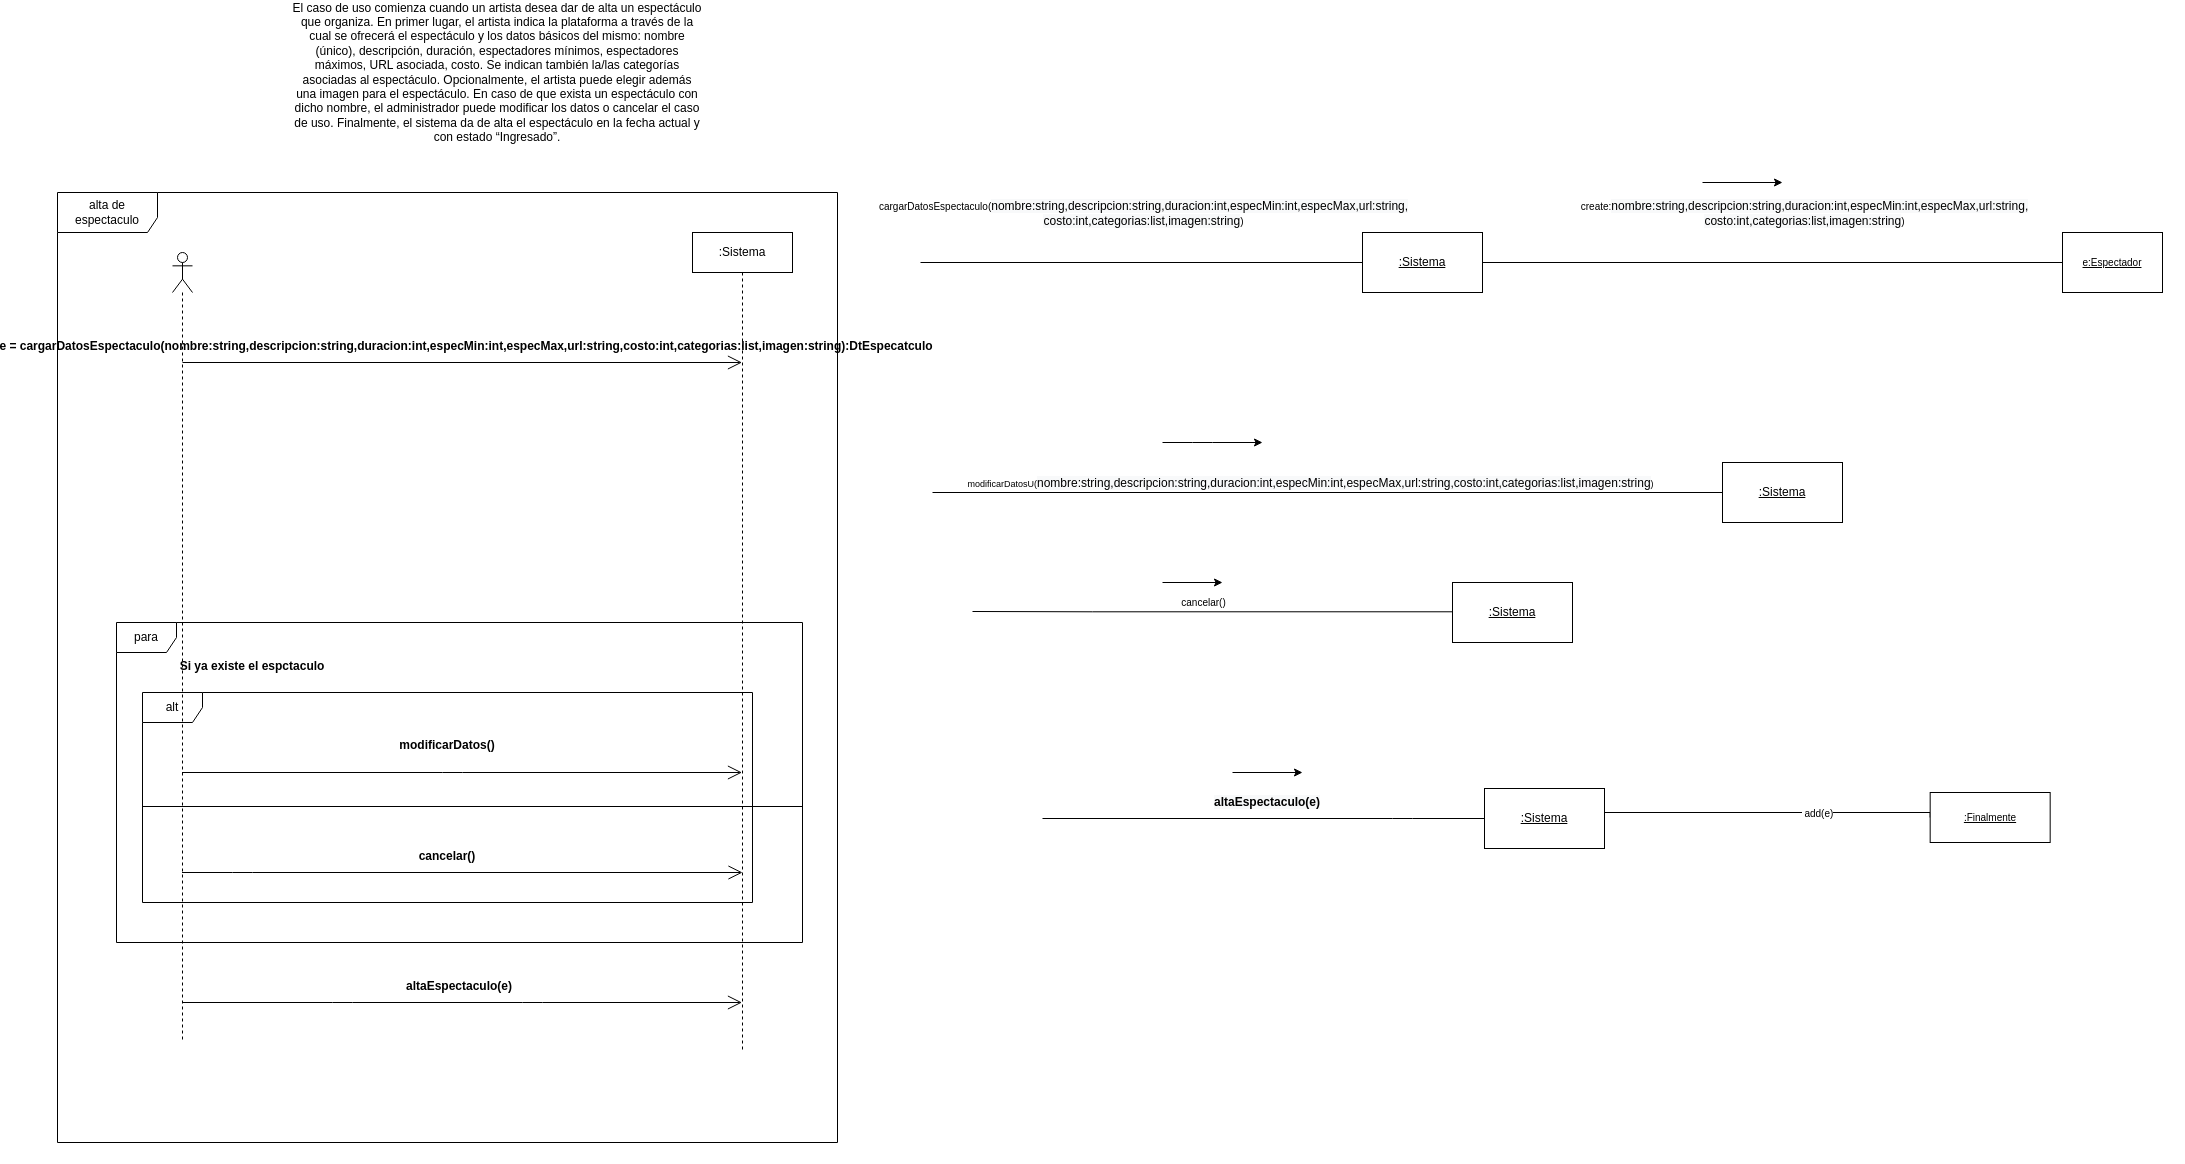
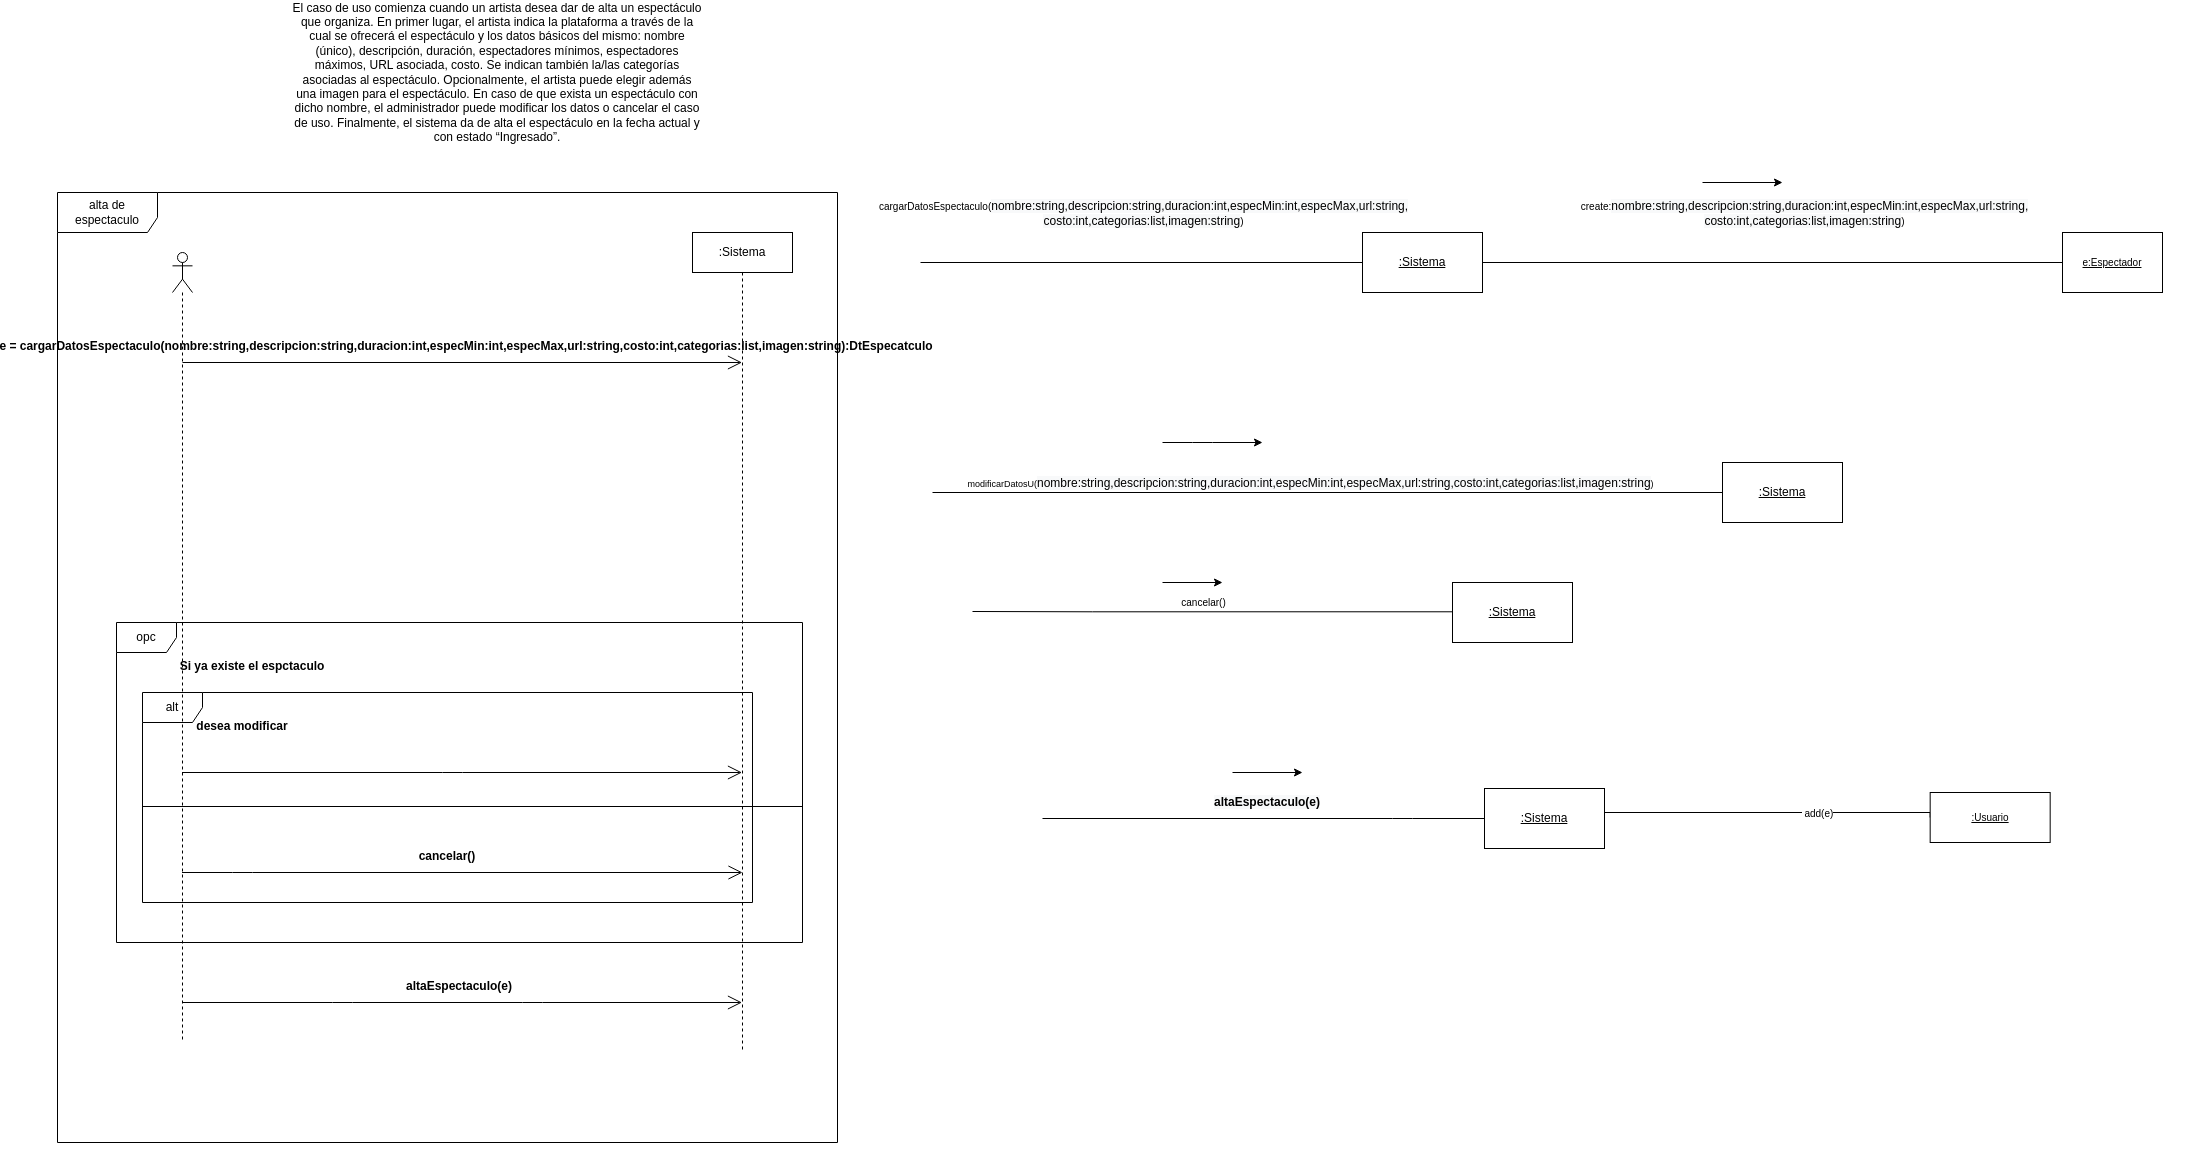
node "para": label "para" -> "opc"
node "desea modificar": added
node "modificarDatos()": removed
node ":Finalmente": label ":Finalmente" -> ":Usuario"
